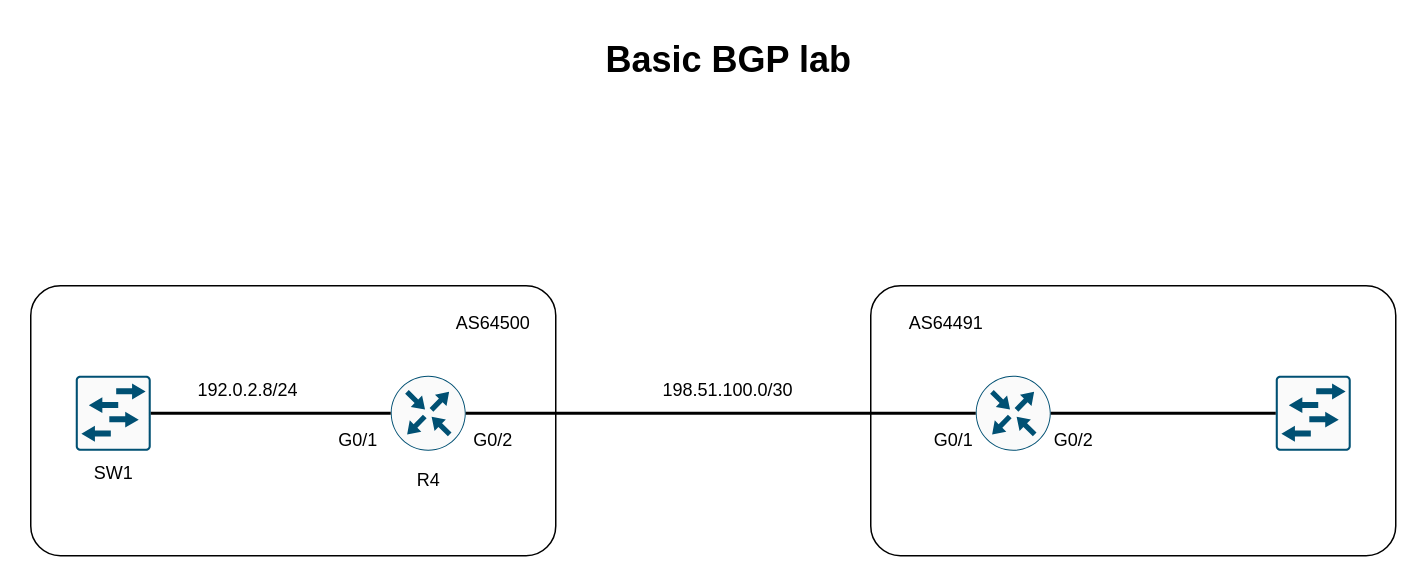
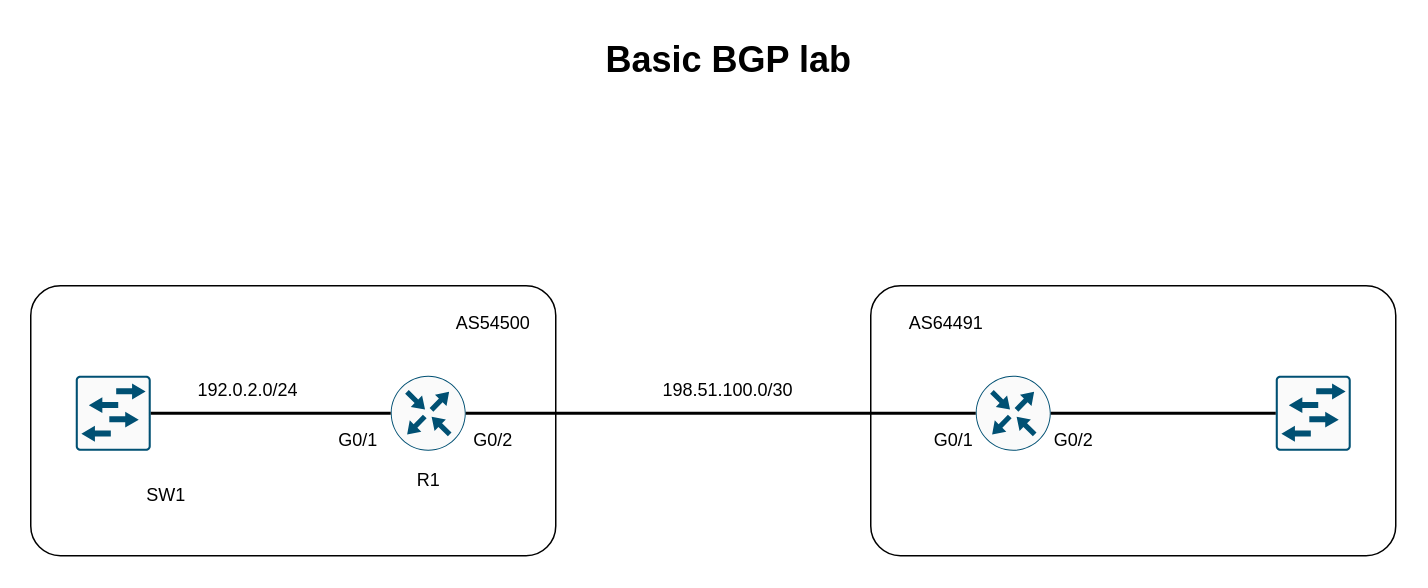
node "AS64500": label "AS64500" -> "AS54500"
node "192.0.2.8/24": label "192.0.2.8/24" -> "192.0.2.0/24"
node "SW1": moved (113, 473) -> (166, 496)
node "R4": label "R4" -> "R1"
